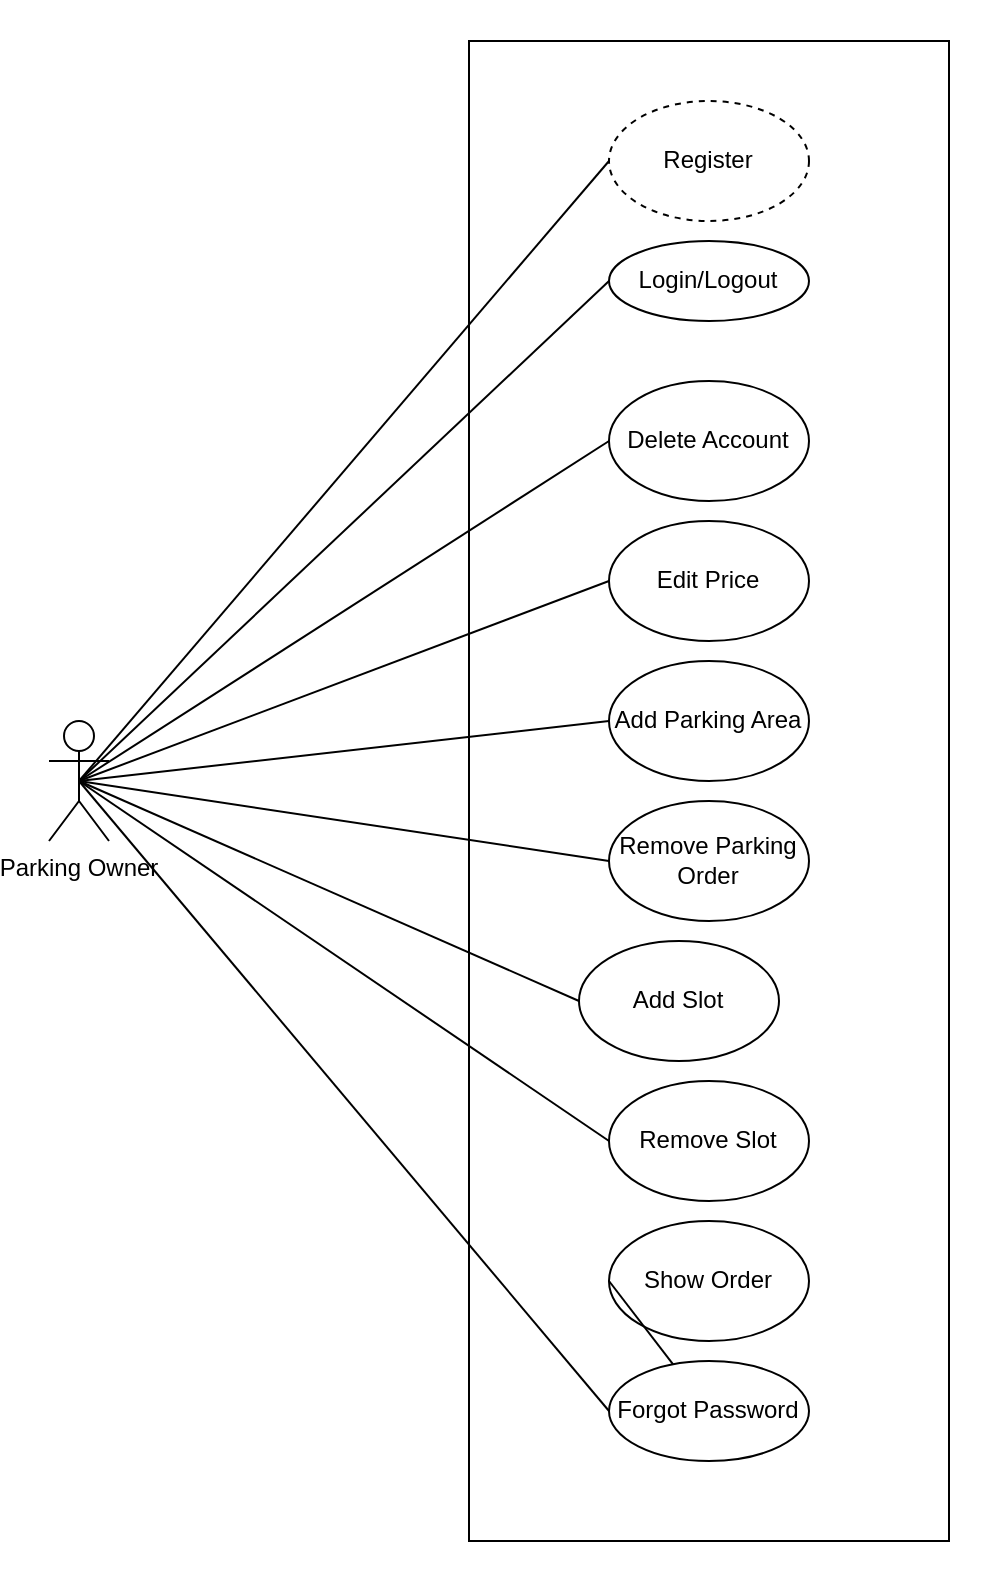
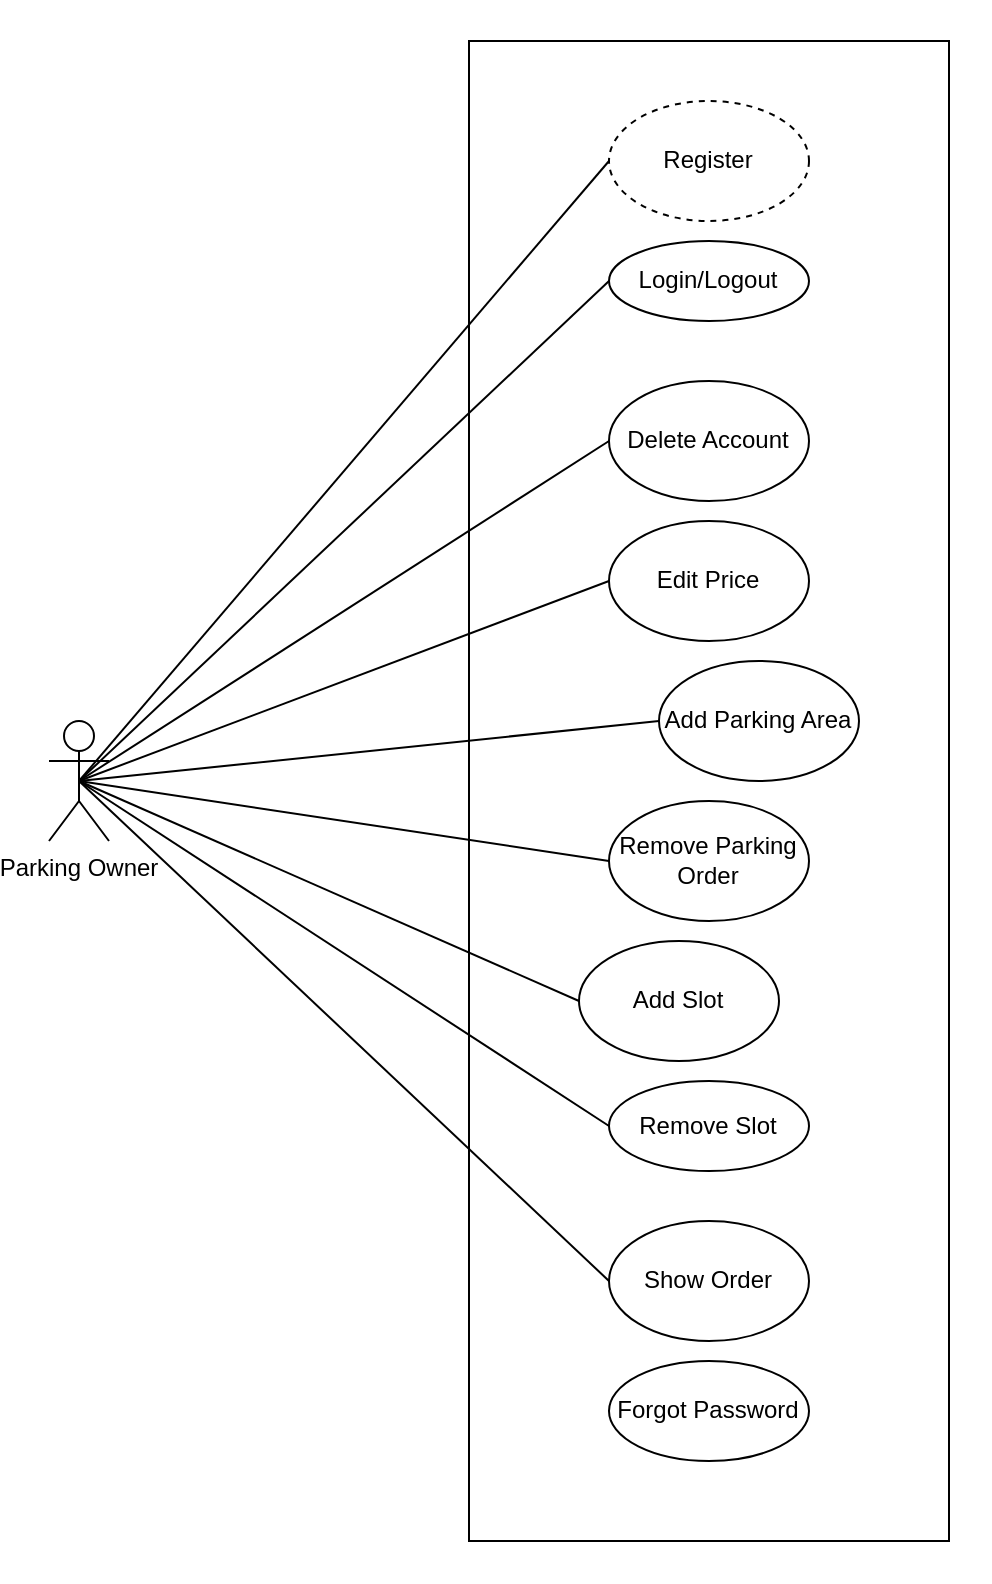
node "Add Parking Area": moved (709, 721) -> (759, 721)
edge "Parking Owner" -- "Forgot Password": removed
node "Remove Slot": size 200x120 -> 200x90
edge "Show Order" -- "Forgot Password": now "Show Order" -- "Parking Owner"
